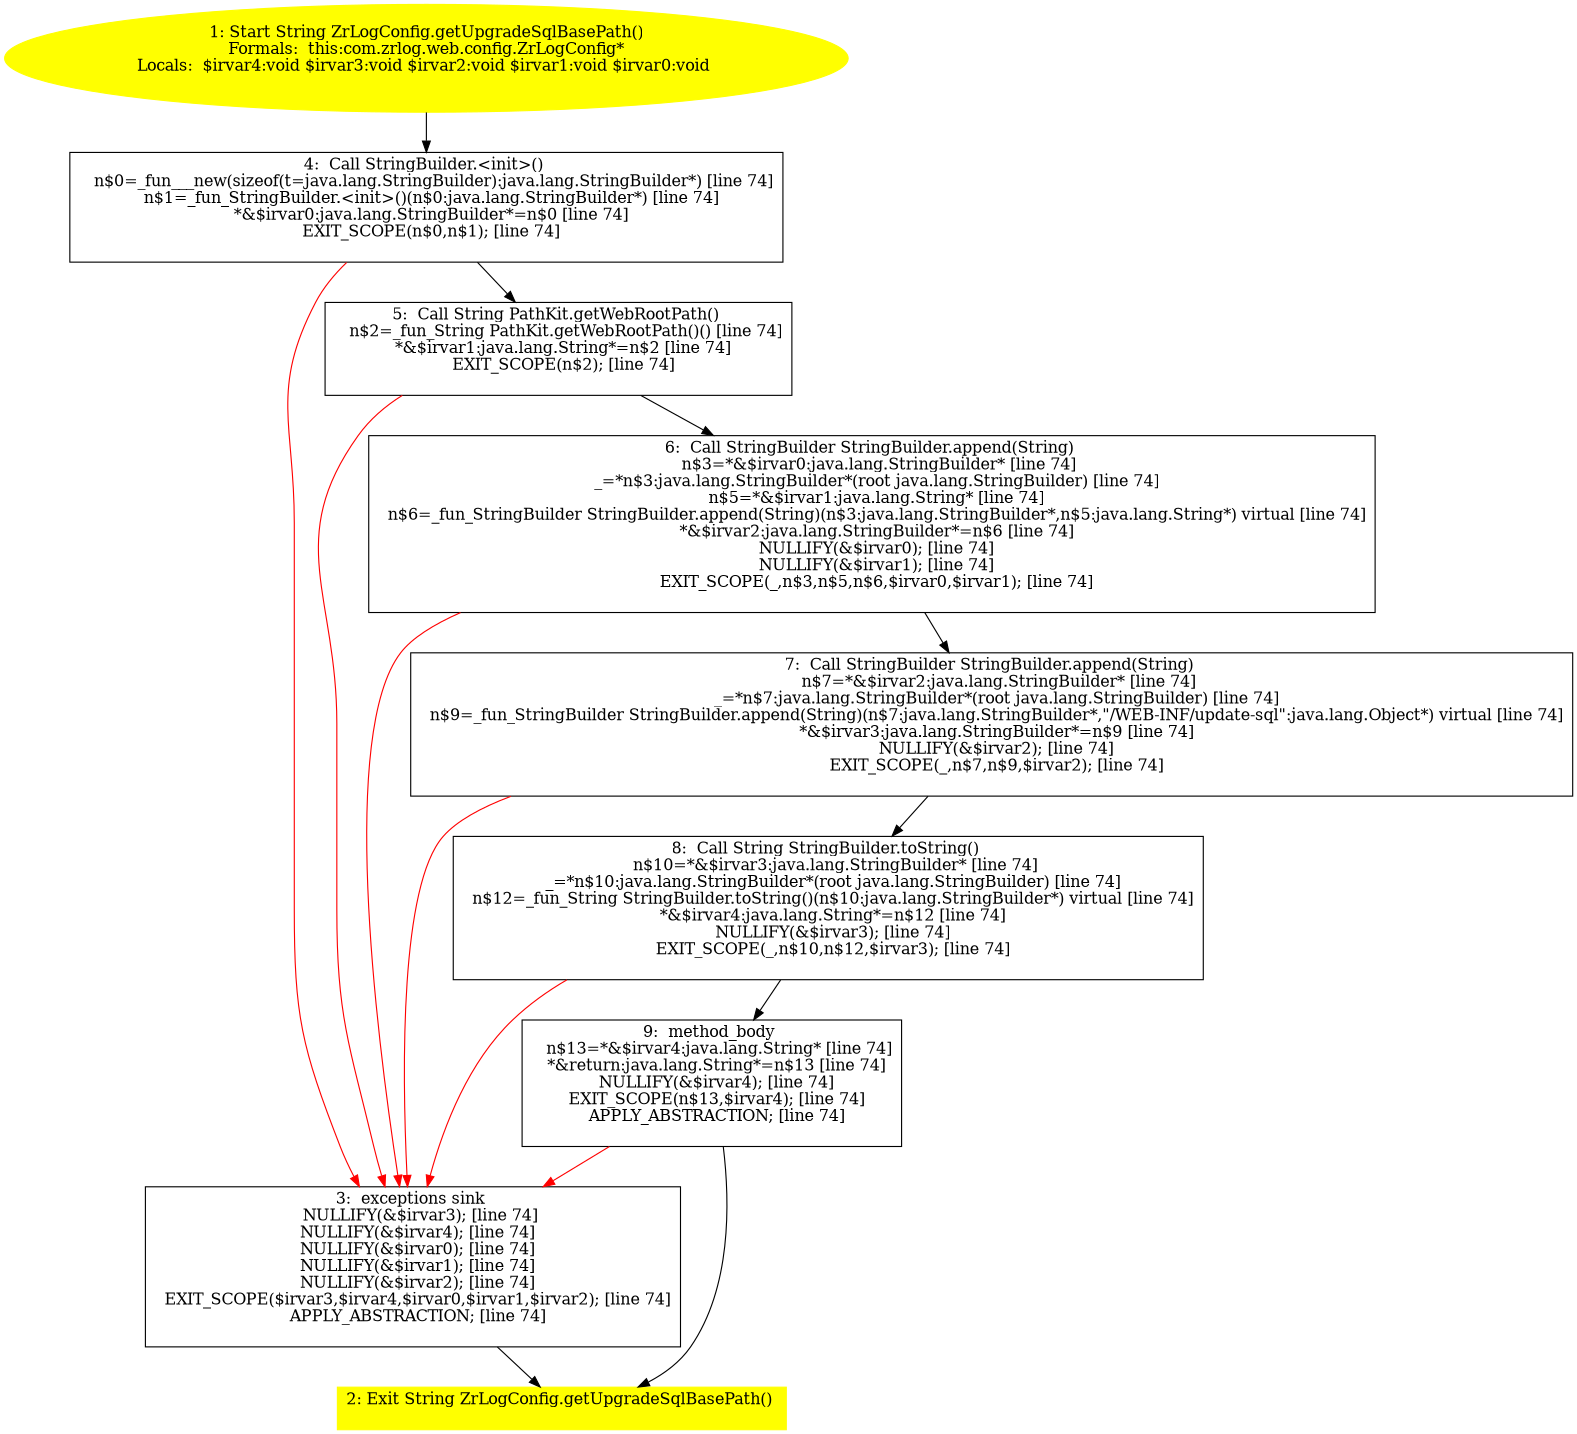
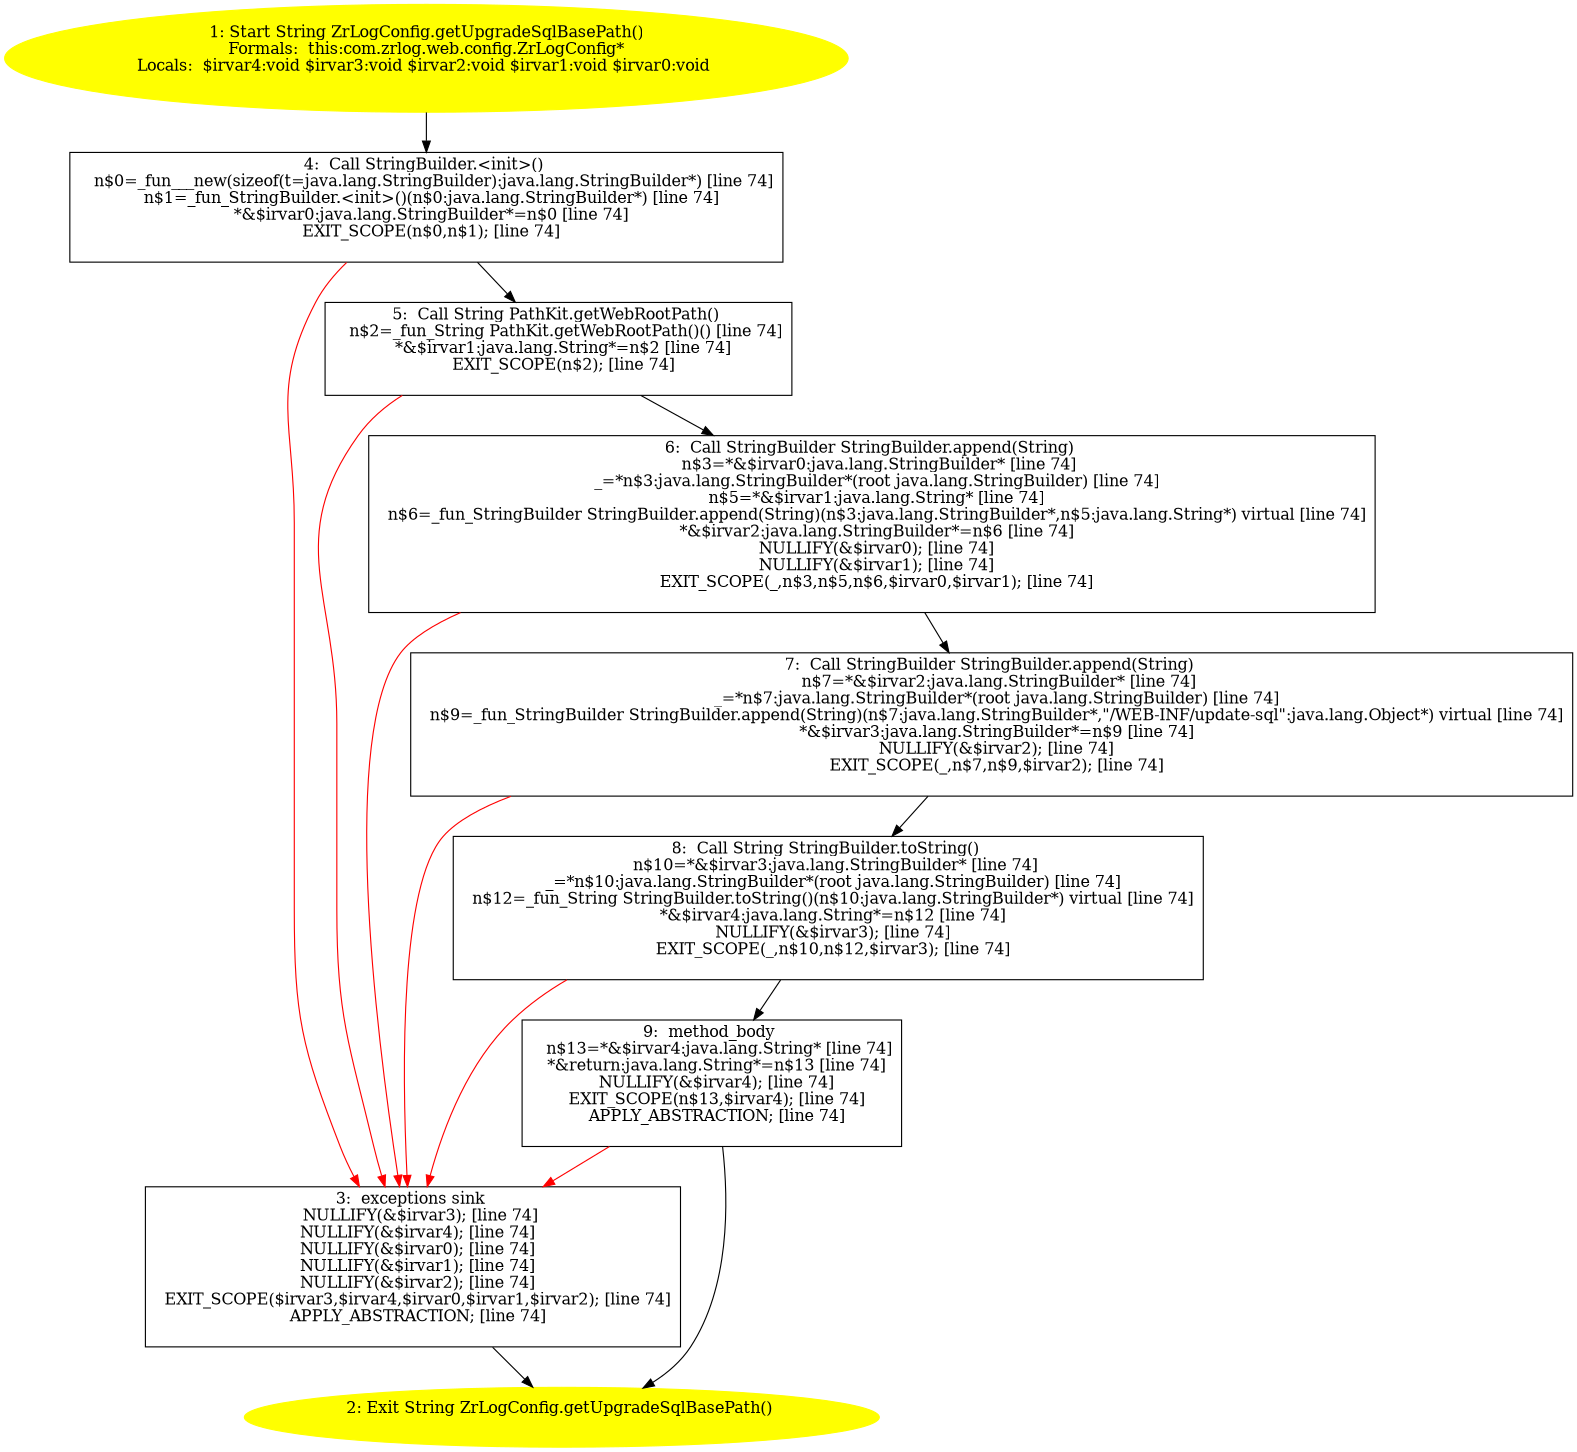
node "2: Exit String ZrLogConfig.getUpgradeSqlBasePath()": shape box -> ellipse
